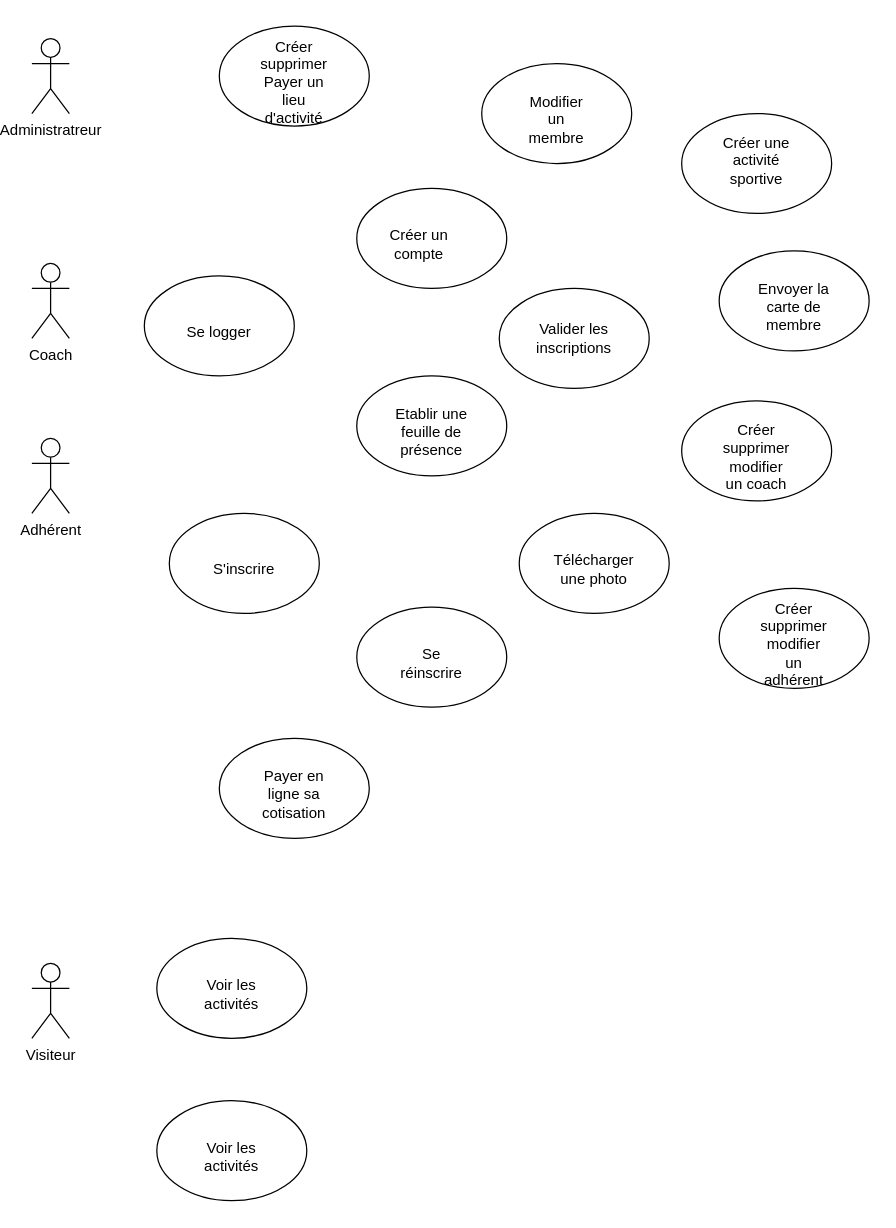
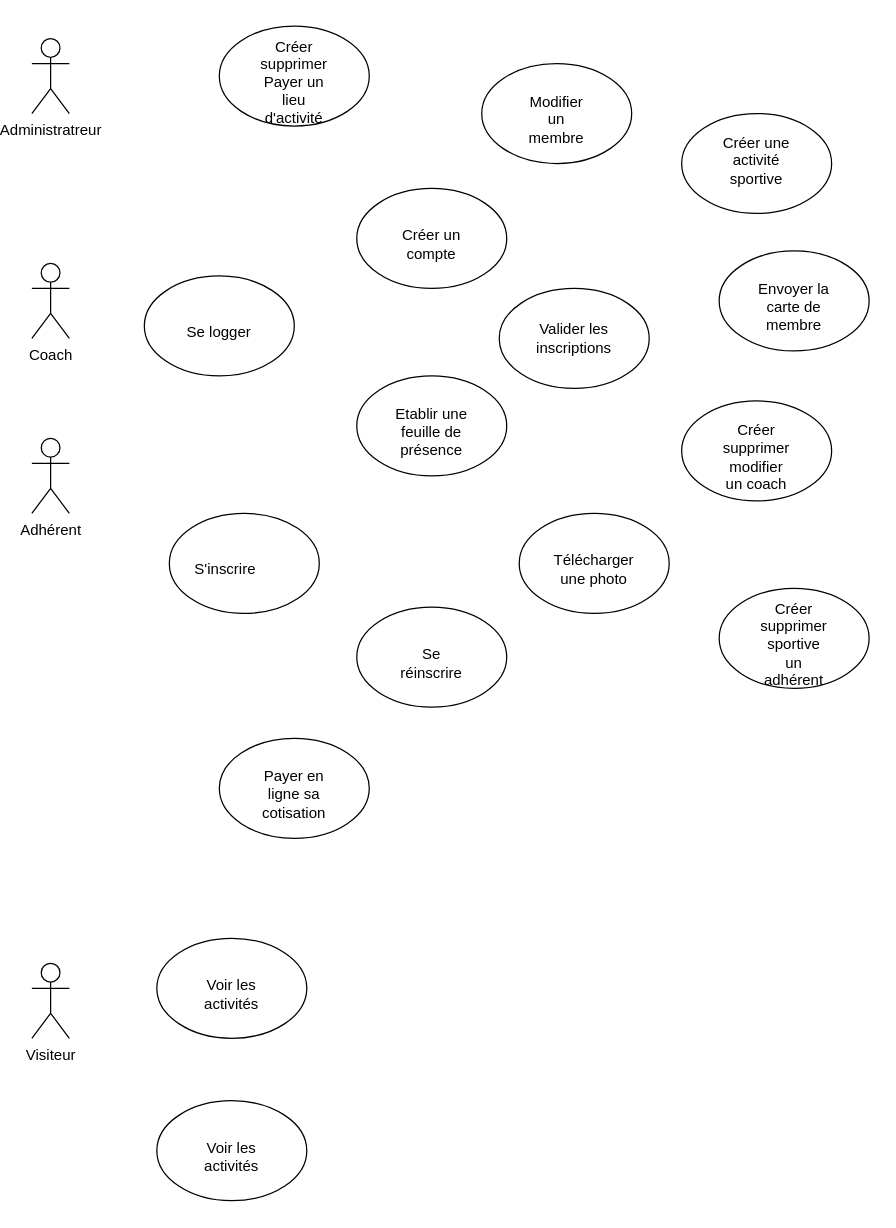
node "Créer un compte": moved (419, 244) -> (432, 244)
node "S'inscrire": moved (244, 569) -> (226, 569)
node "Créer supprimer modifier un adhérent": label "Créer supprimer modifier un adhérent" -> "Créer supprimer sportive un adhérent"
